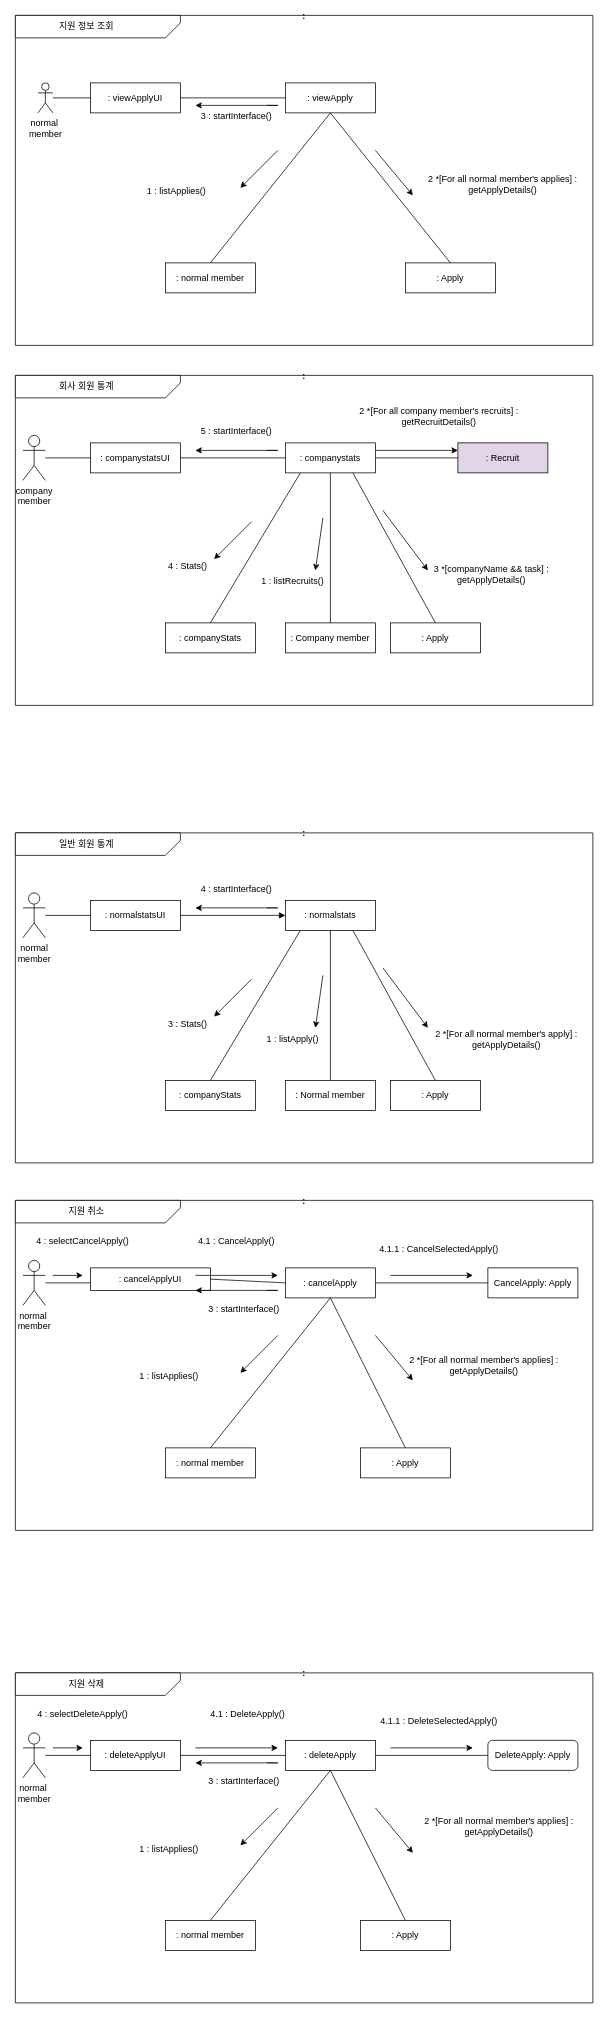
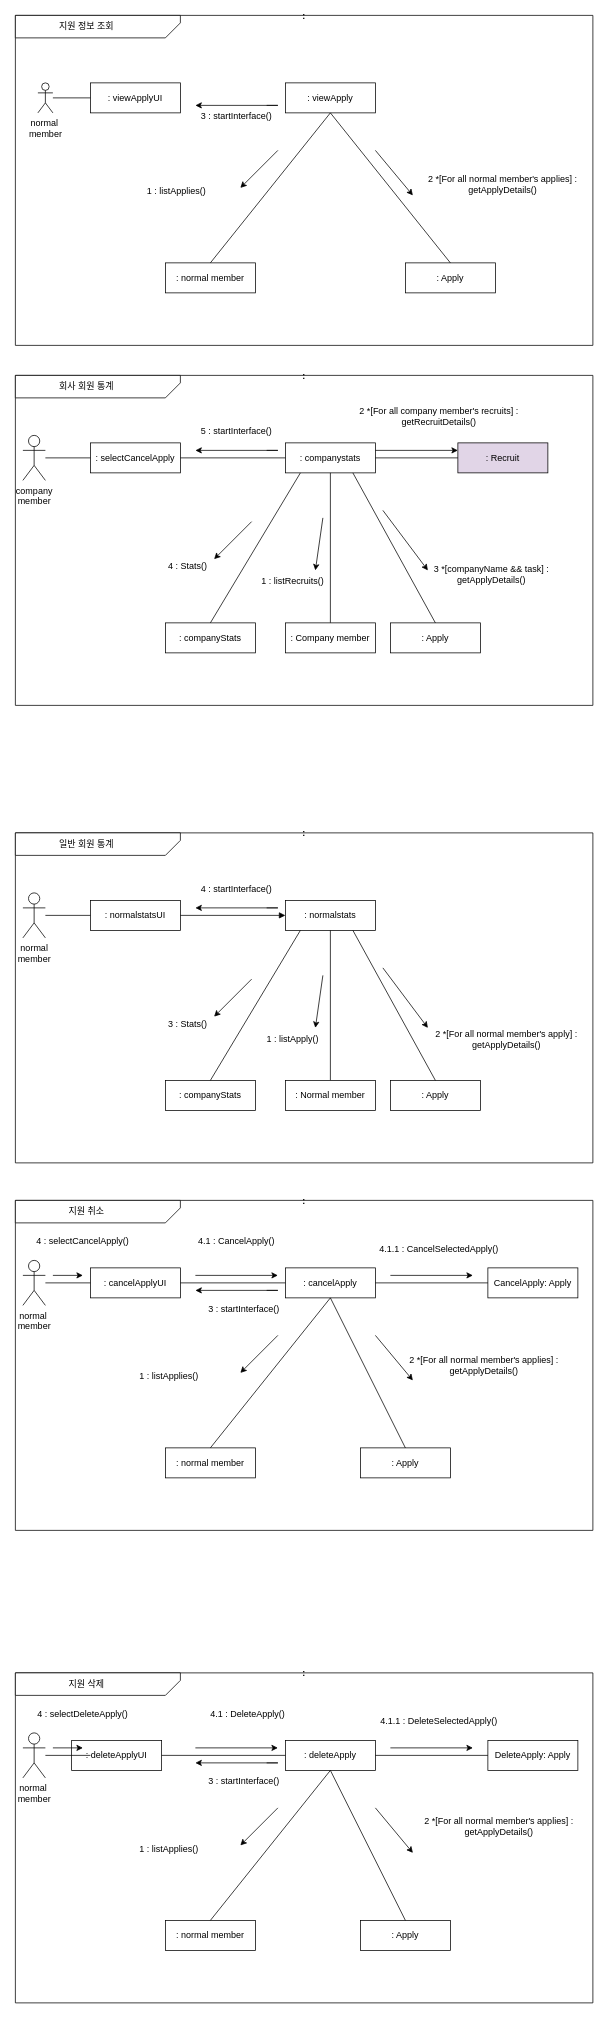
edge ": viewApplyUI" -- ": viewApply": removed
node ": companystatsUI": label ": companystatsUI" -> ": selectCancelApply"
node ": cancelApplyUI": size 120x23 -> 90x30
node ": deleteApplyUI": moved (135, 1755) -> (117, 1755)
node "DeleteApply: Apply": shape rounded rectangle -> rectangle
